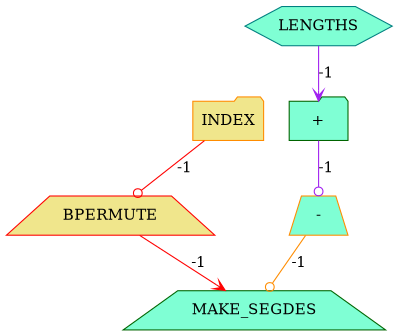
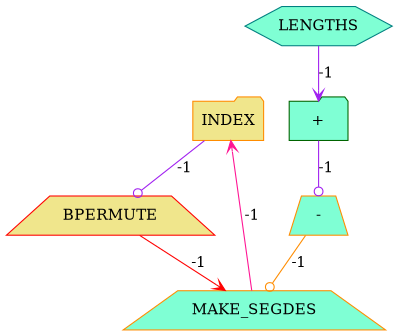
edge "INDEX" -> "BPERMUTE": color red -> purple
edge "MAKE_SEGDES" -> "INDEX": added, label "-1"
node "MAKE_SEGDES": color darkgreen -> darkorange
